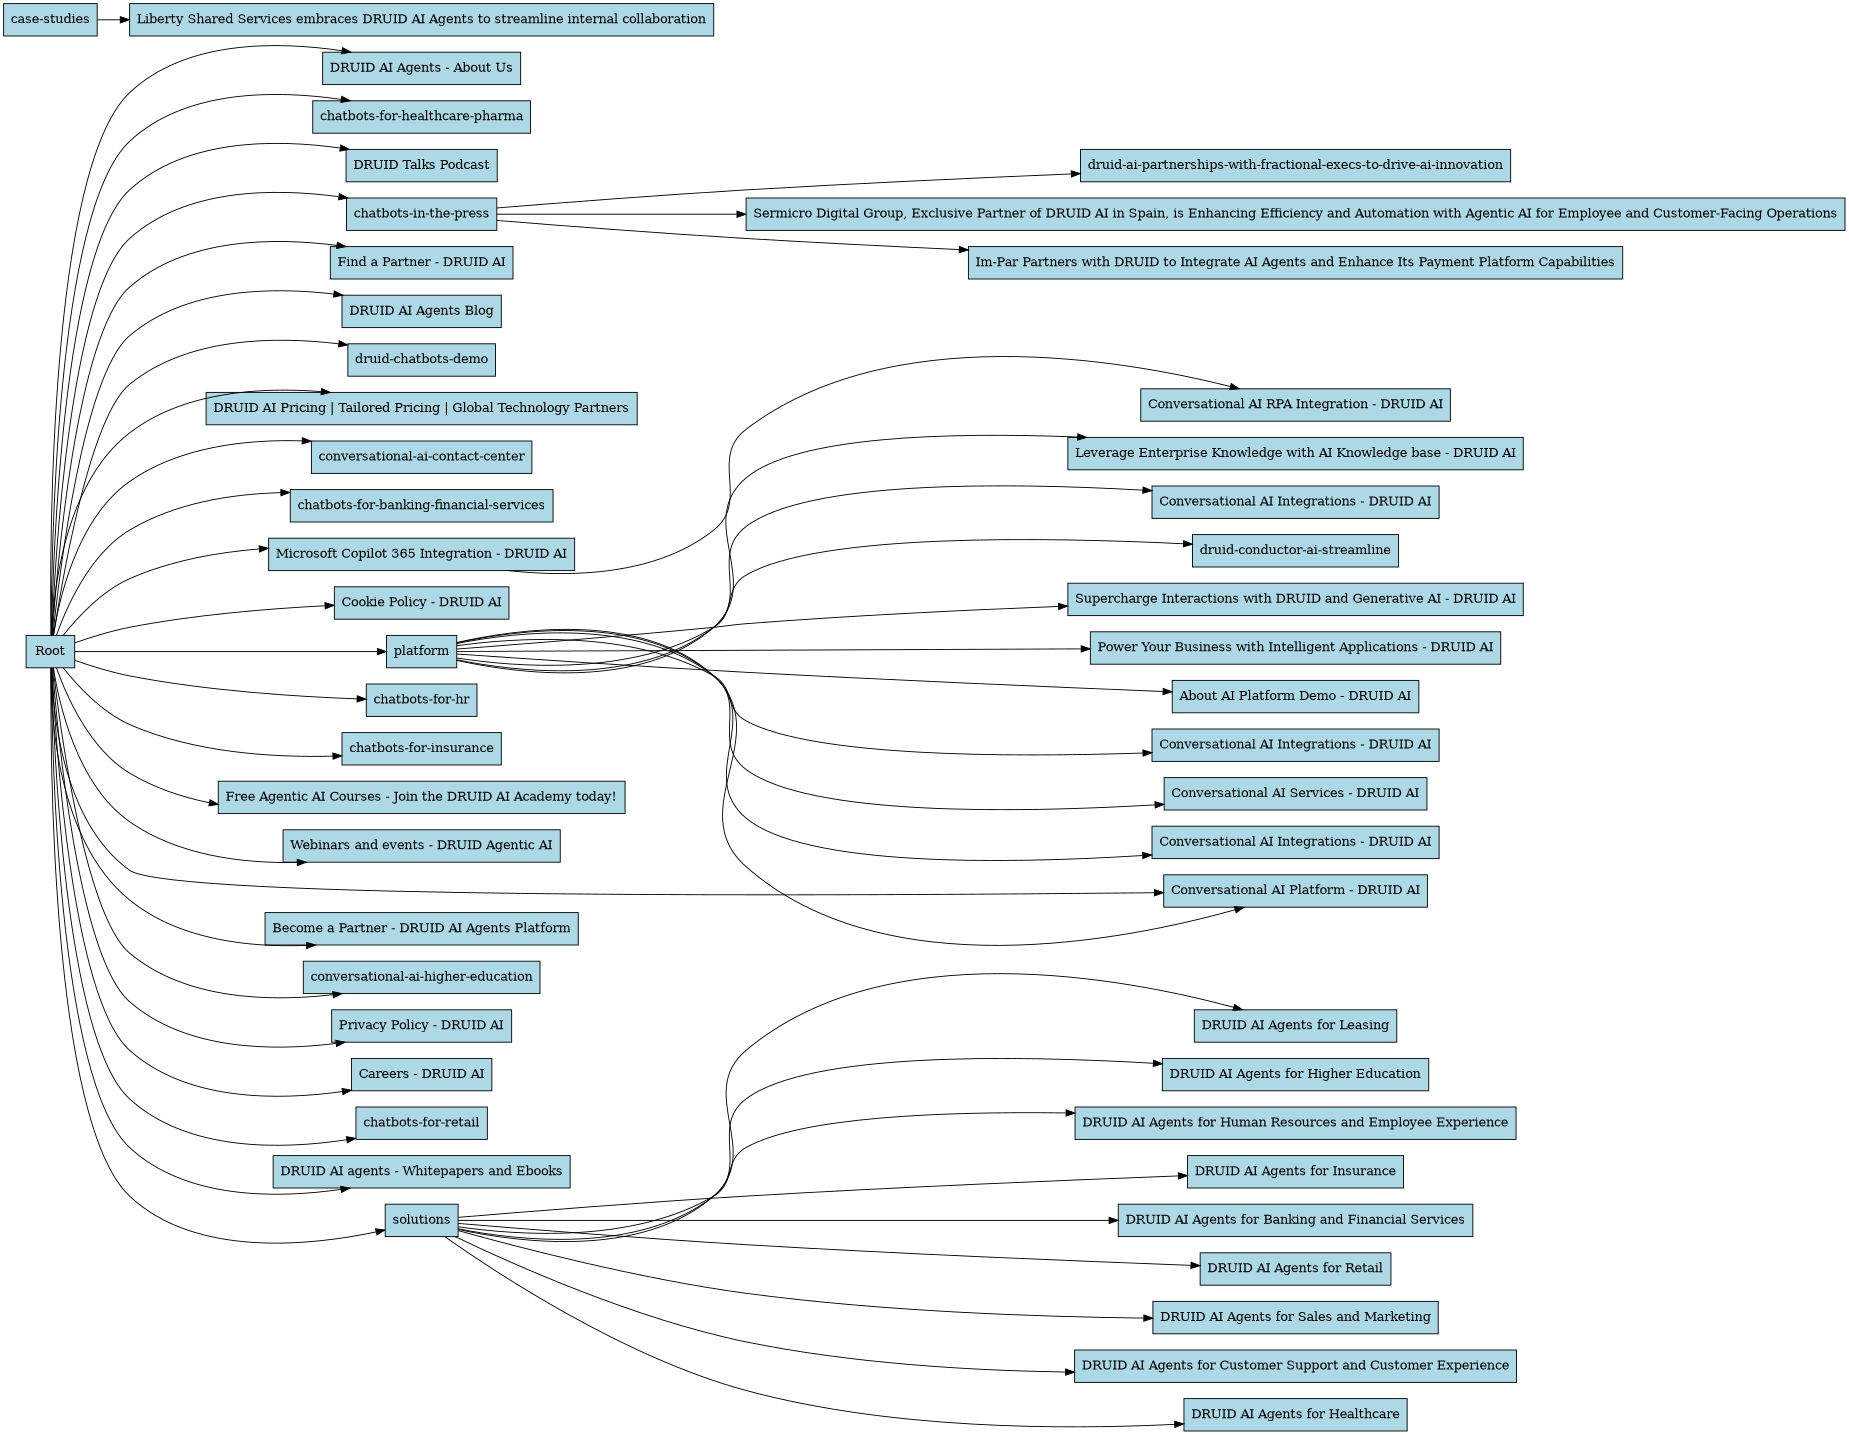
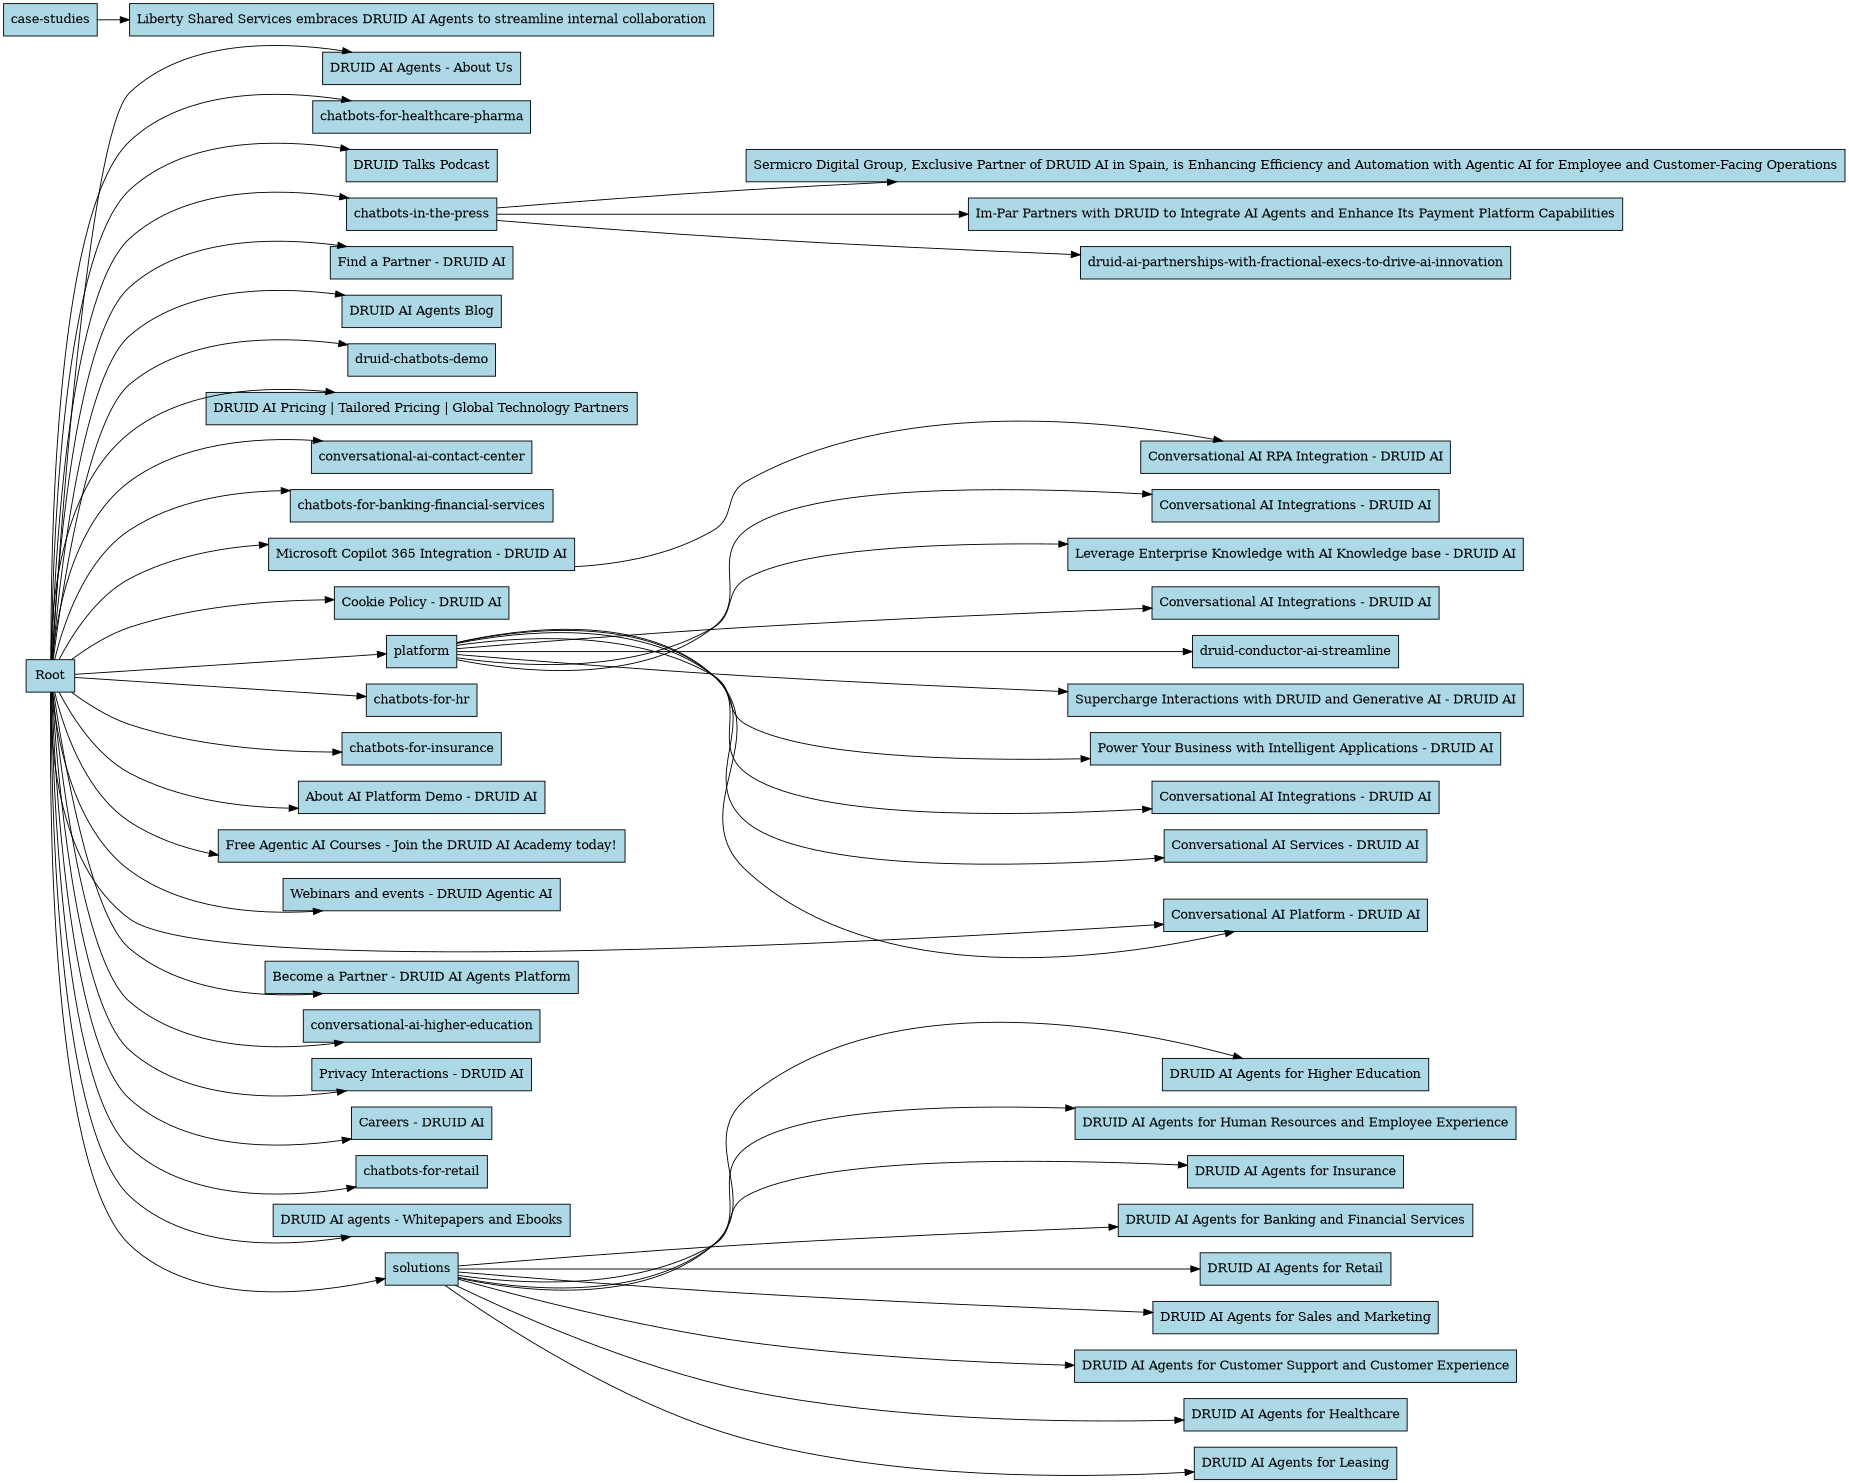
edge "platform" -> "About AI Platform Demo - DRUID AI": now "Root" -> "About AI Platform Demo - DRUID AI"
node "Privacy Policy - DRUID AI": label "Privacy Policy - DRUID AI" -> "Privacy Interactions - DRUID AI"
